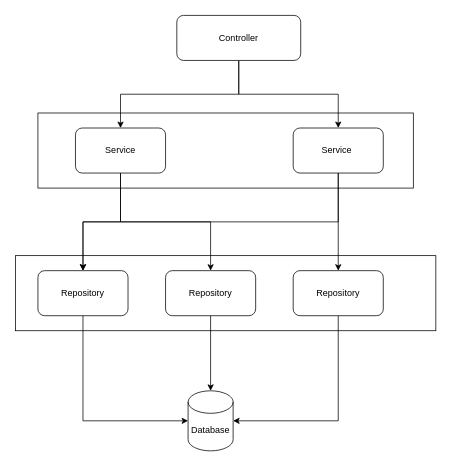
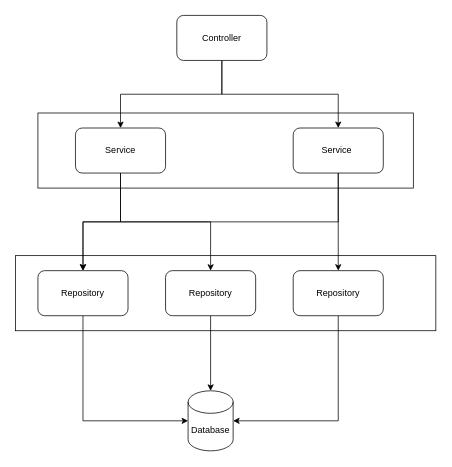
node "Controller": size 124x45 -> 90x45
